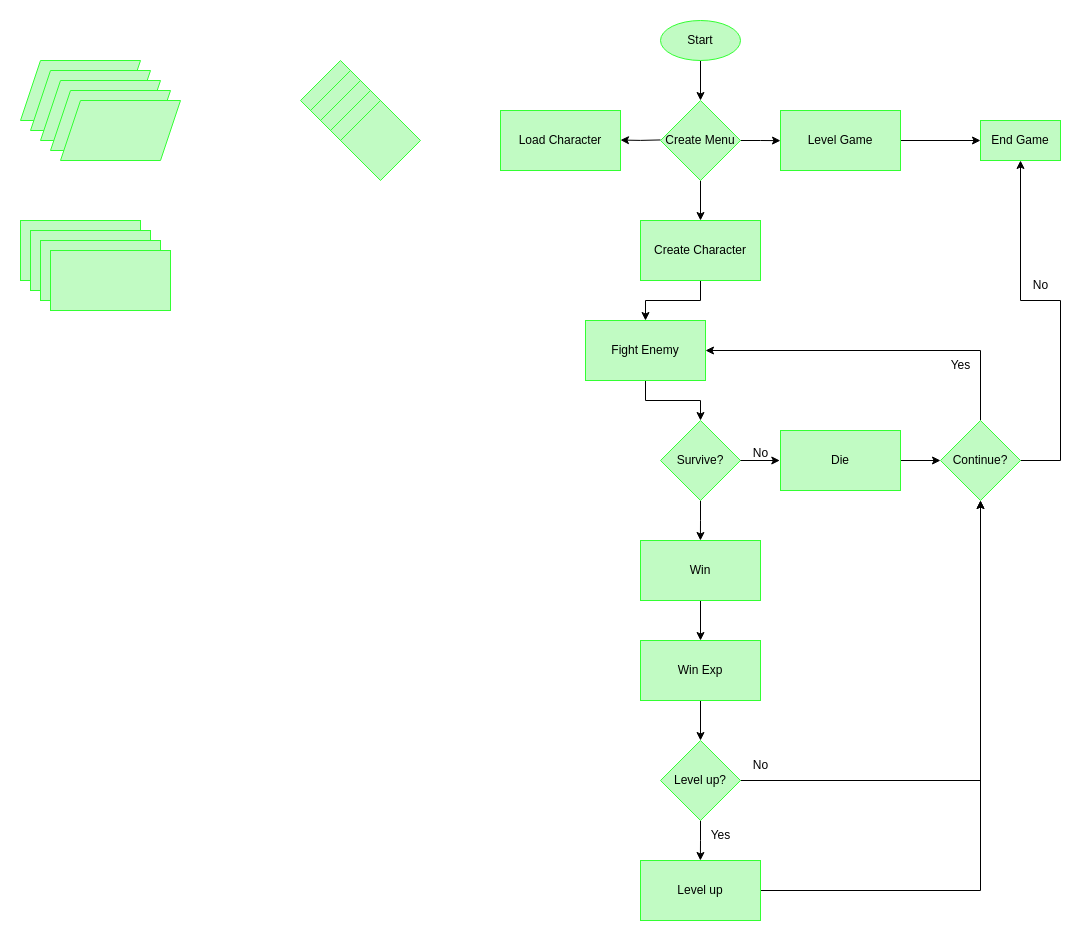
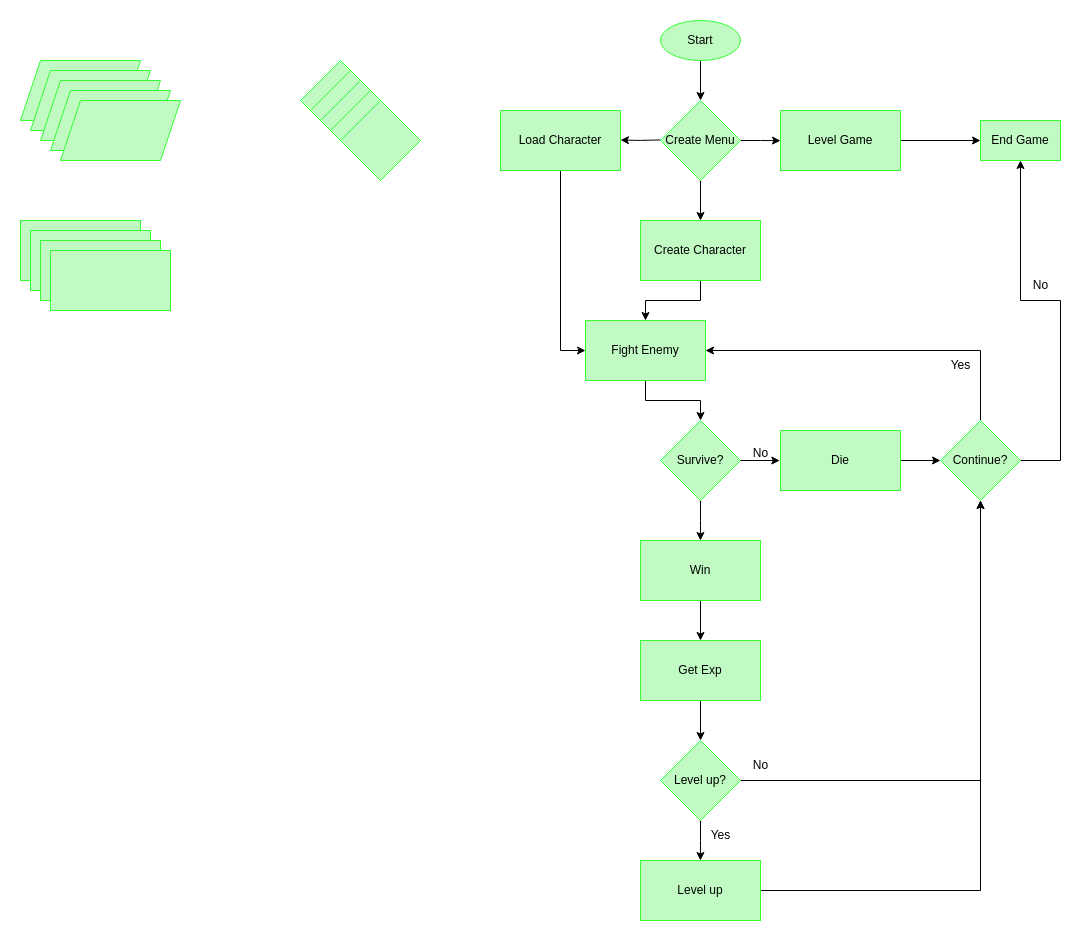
edge "Load Character" -> "Fight Enemy": added
node "Win Exp": label "Win Exp" -> "Get Exp"
